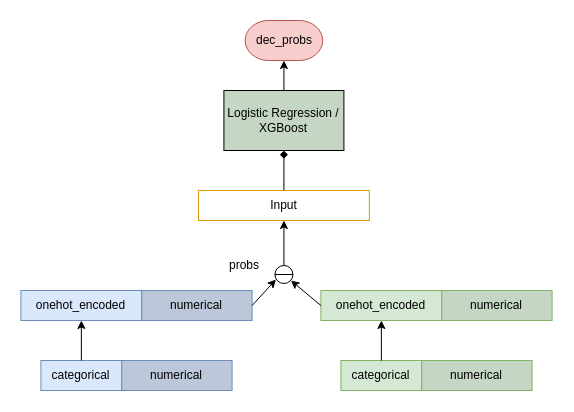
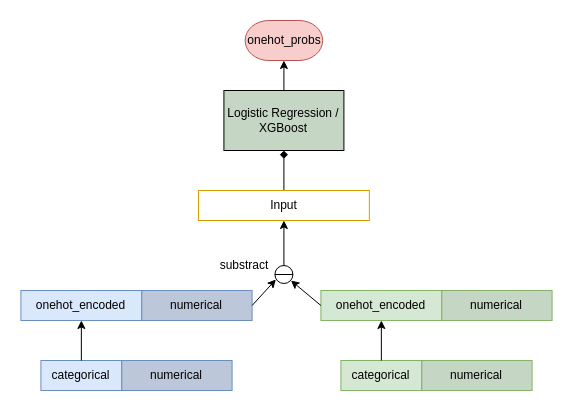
node "dec_probs": label "dec_probs" -> "onehot_probs"
node "probs": label "probs" -> "substract"
